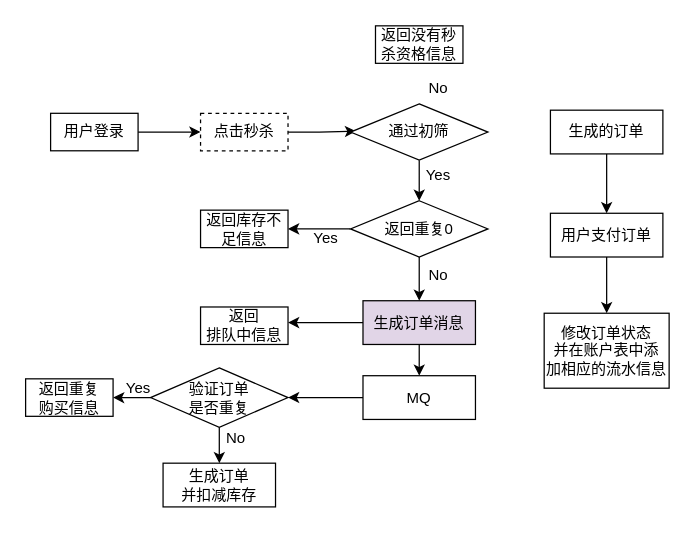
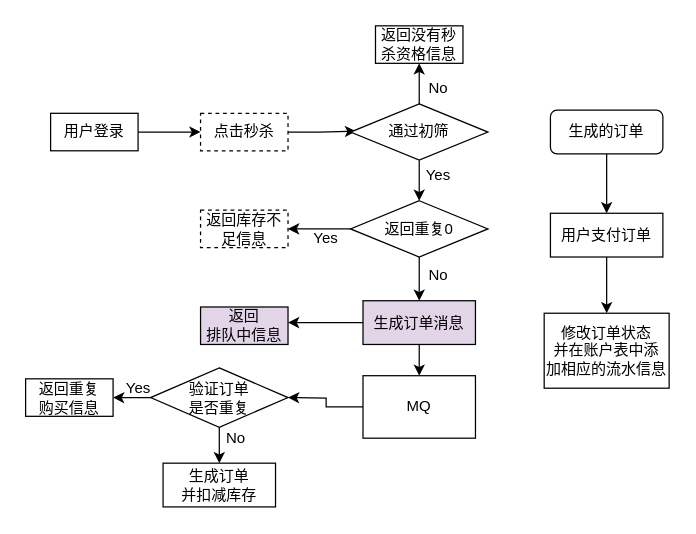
edge "通过初筛" -> "返回没有秒杀资格信息": added
node "生成的订单": shape rectangle -> rounded rectangle
node "返回库存不足信息": style solid -> dashed
node "返回 排队中信息": fillcolor #ffffff -> #e1d5e7
node "MQ": size 113x44 -> 113x63
